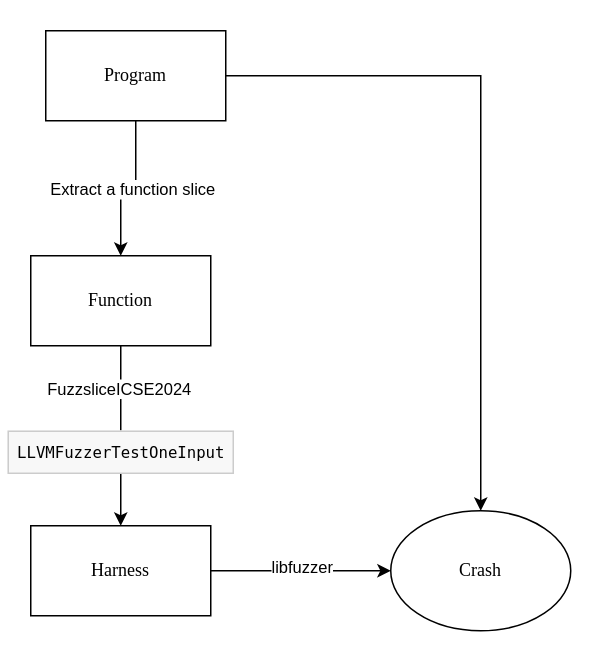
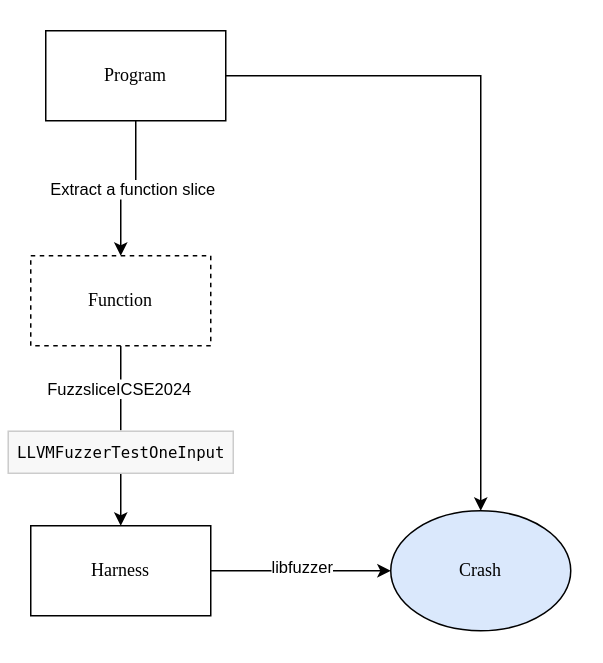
node "Function": style solid -> dashed
node "Crash": fillcolor #ffffff -> #dae8fc
